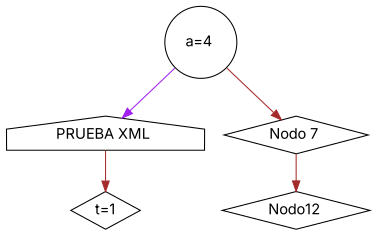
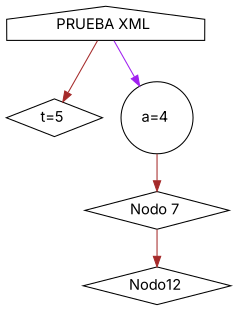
edge "a=4" -> "PRUEBA XML": reversed
node "t=1": label "t=1" -> "t=5"
